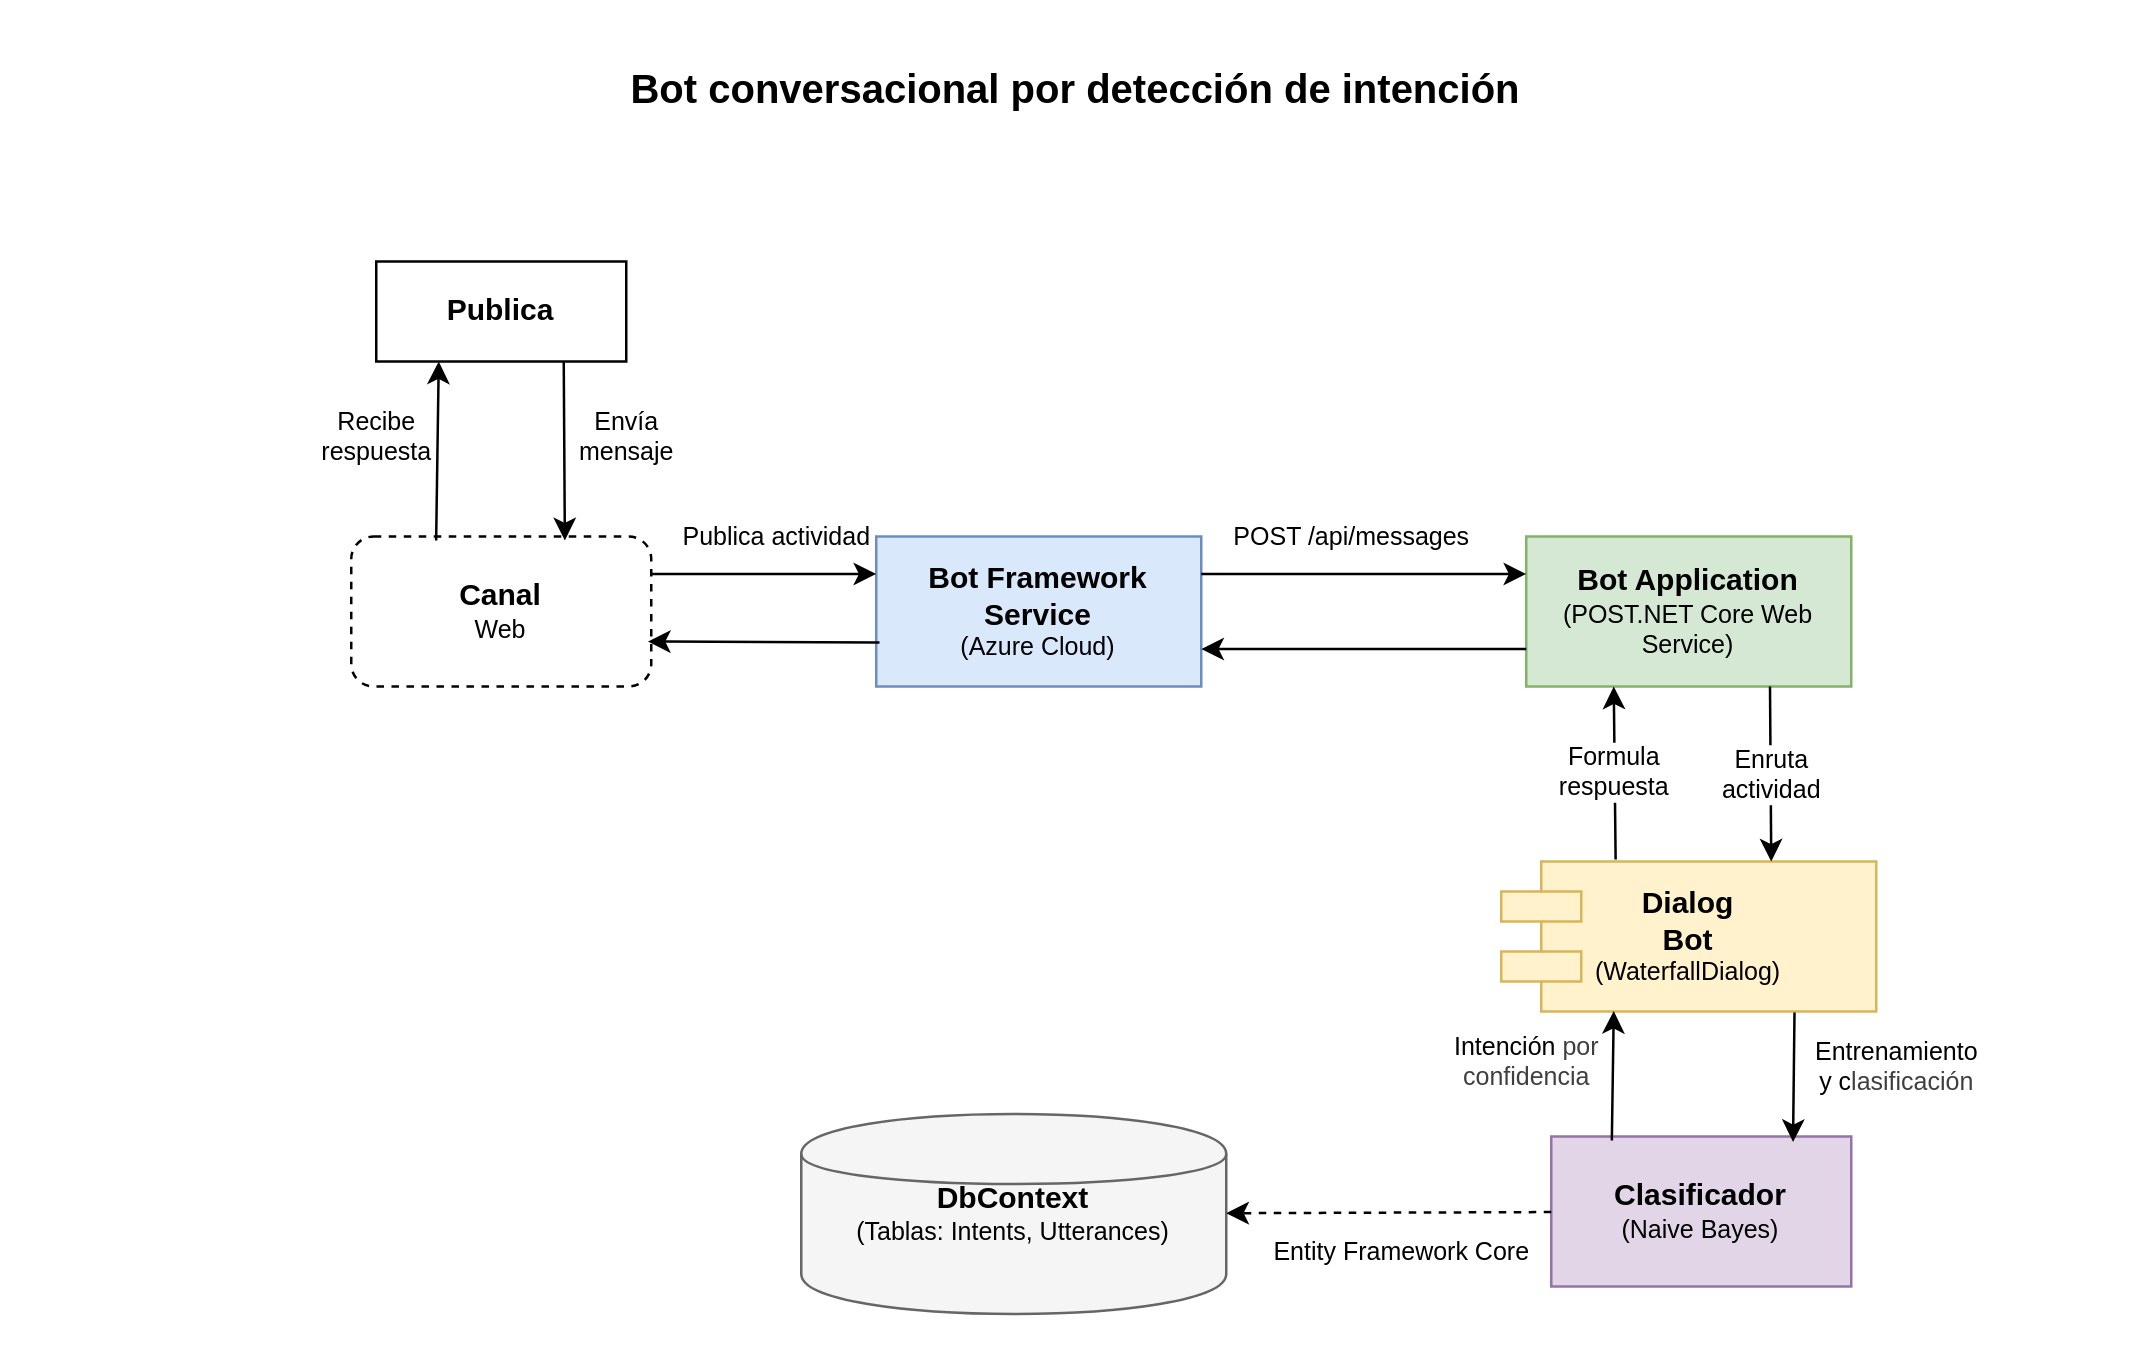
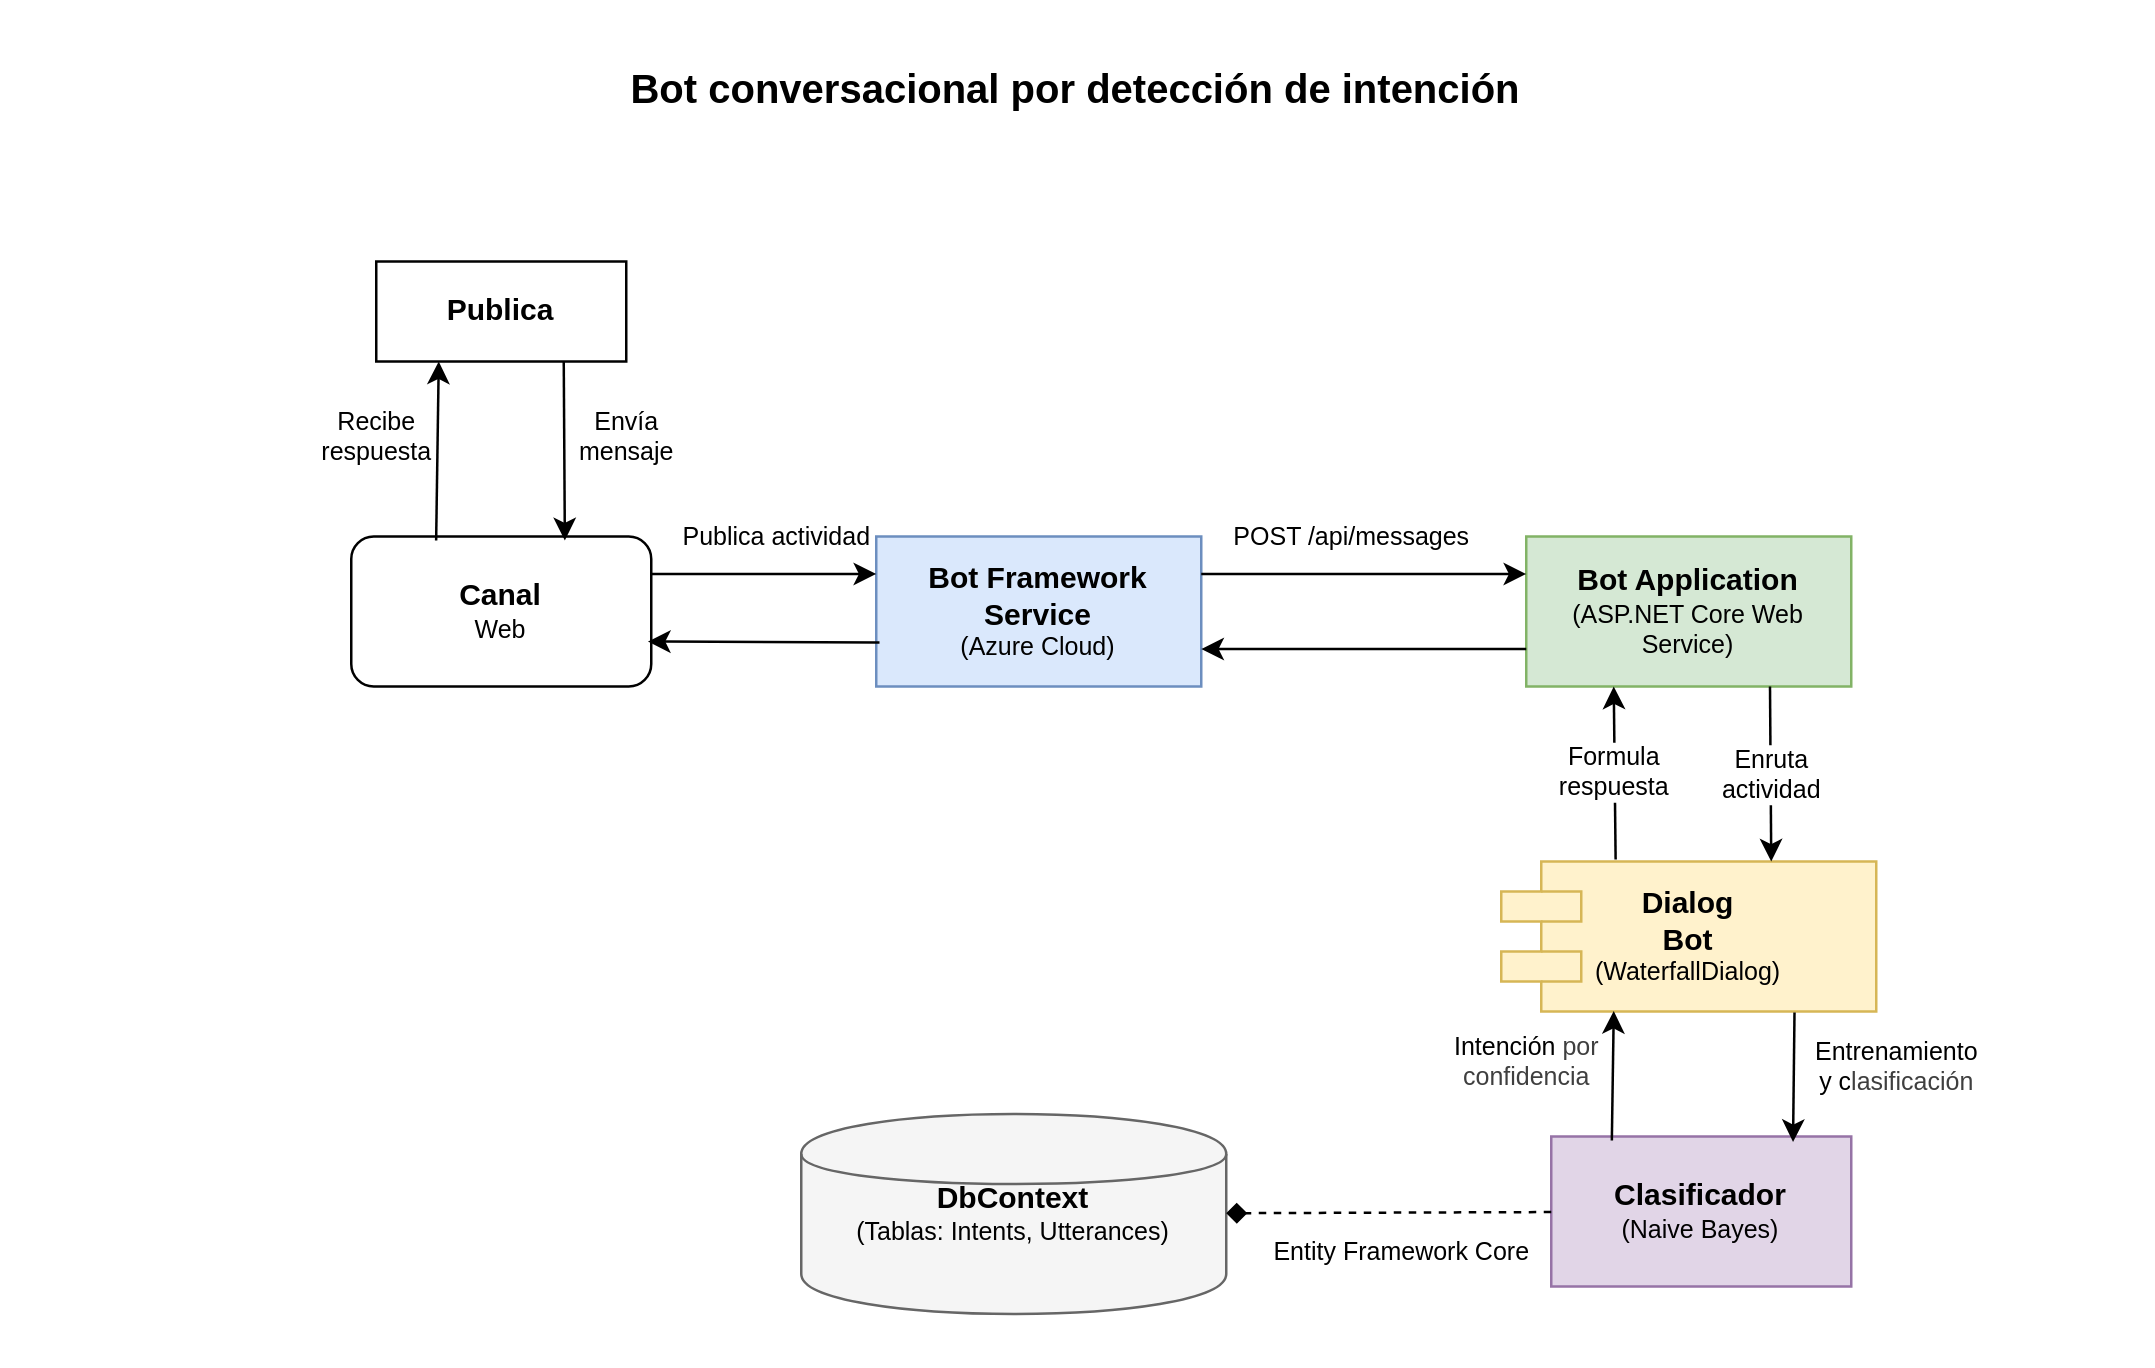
node "Canal Web": style dashed -> solid
node "Bot Application (POST.NET Core Web Service)": label "Bot Application (POST.NET Core Web Service)" -> "Bot Application (ASP.NET Core Web Service)"
edge "Clasificador (Naive Bayes)" -> "DbContext (Tablas: Intents, Utterances)": arrowhead classic -> diamond
